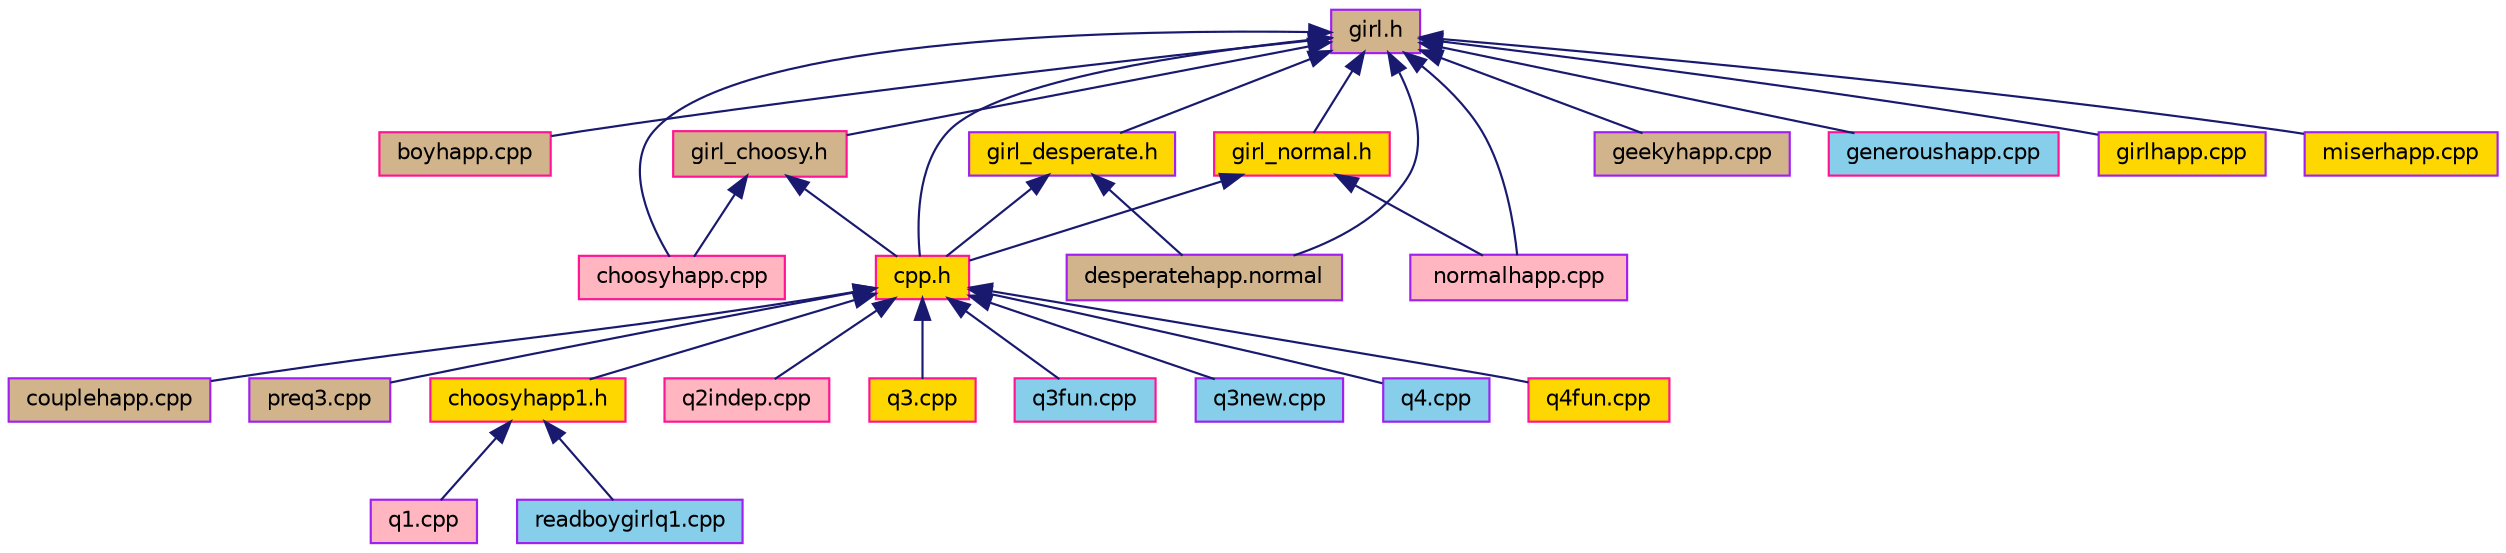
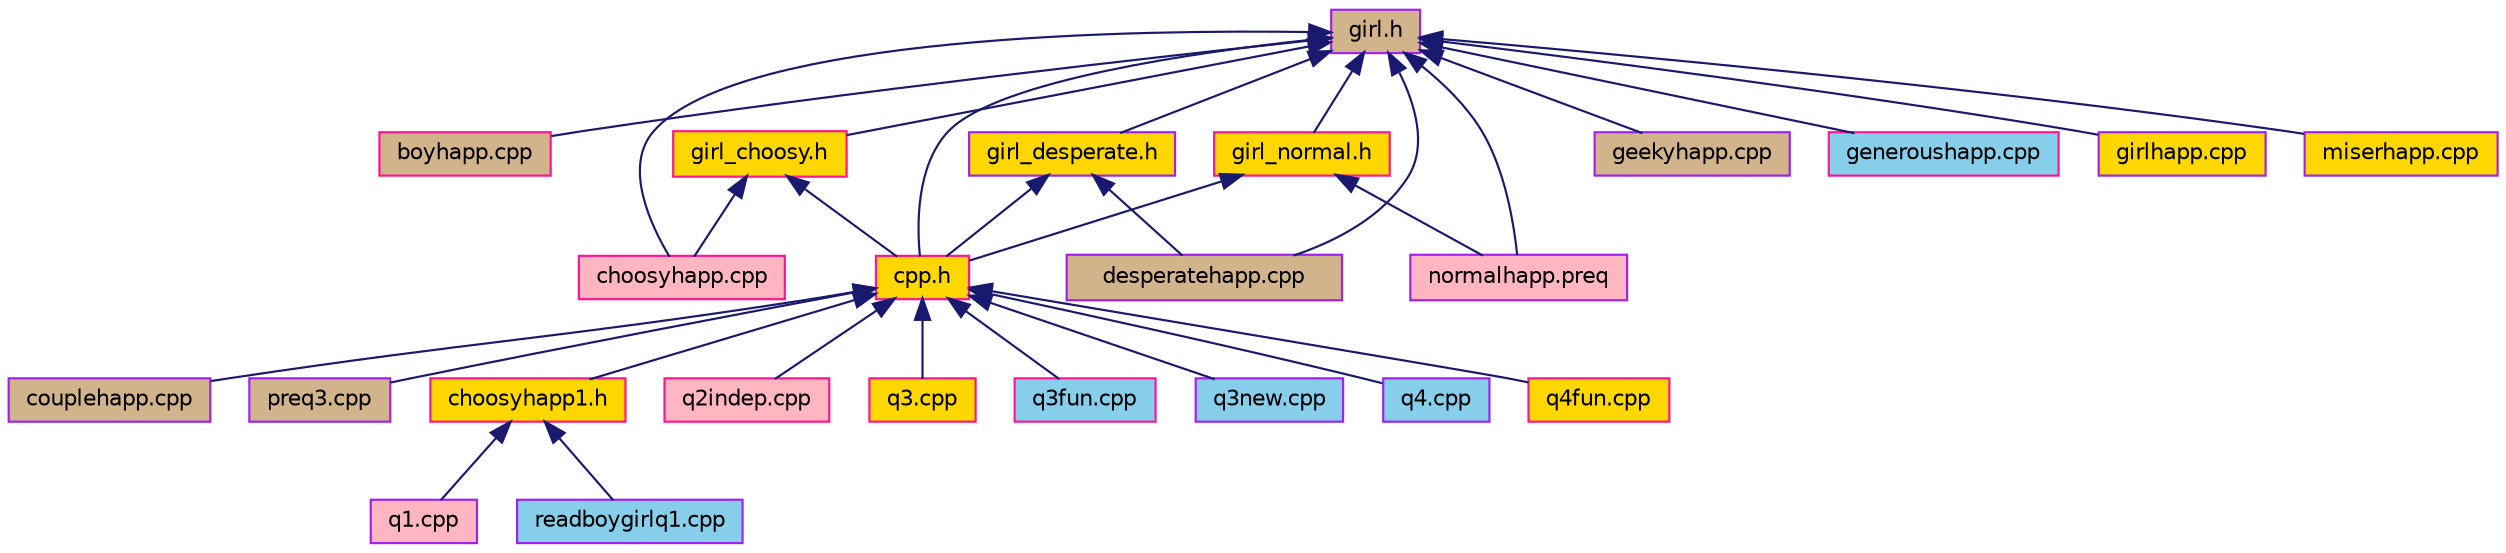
node "girl_choosy.h": fillcolor tan -> gold
node "desperatehapp.normal": label "desperatehapp.normal" -> "desperatehapp.cpp"
node "normalhapp.cpp": label "normalhapp.cpp" -> "normalhapp.preq"
